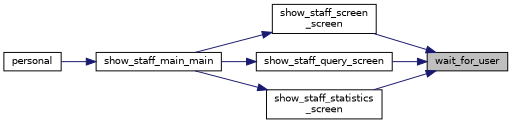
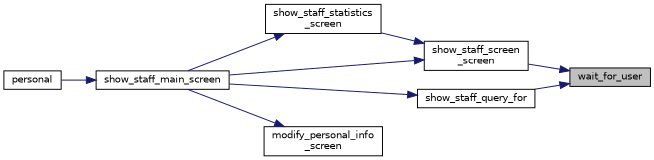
node "show_staff_main_main": label "show_staff_main_main" -> "show_staff_main_screen"
node "show_staff_query_screen": label "show_staff_query_screen" -> "show_staff_query_for"
edge "show_staff_statistics _screen" -> "wait_for_user": now "show_staff_statistics _screen" -> "show_staff_screen _screen"
node "modify_personal_info _screen": added
